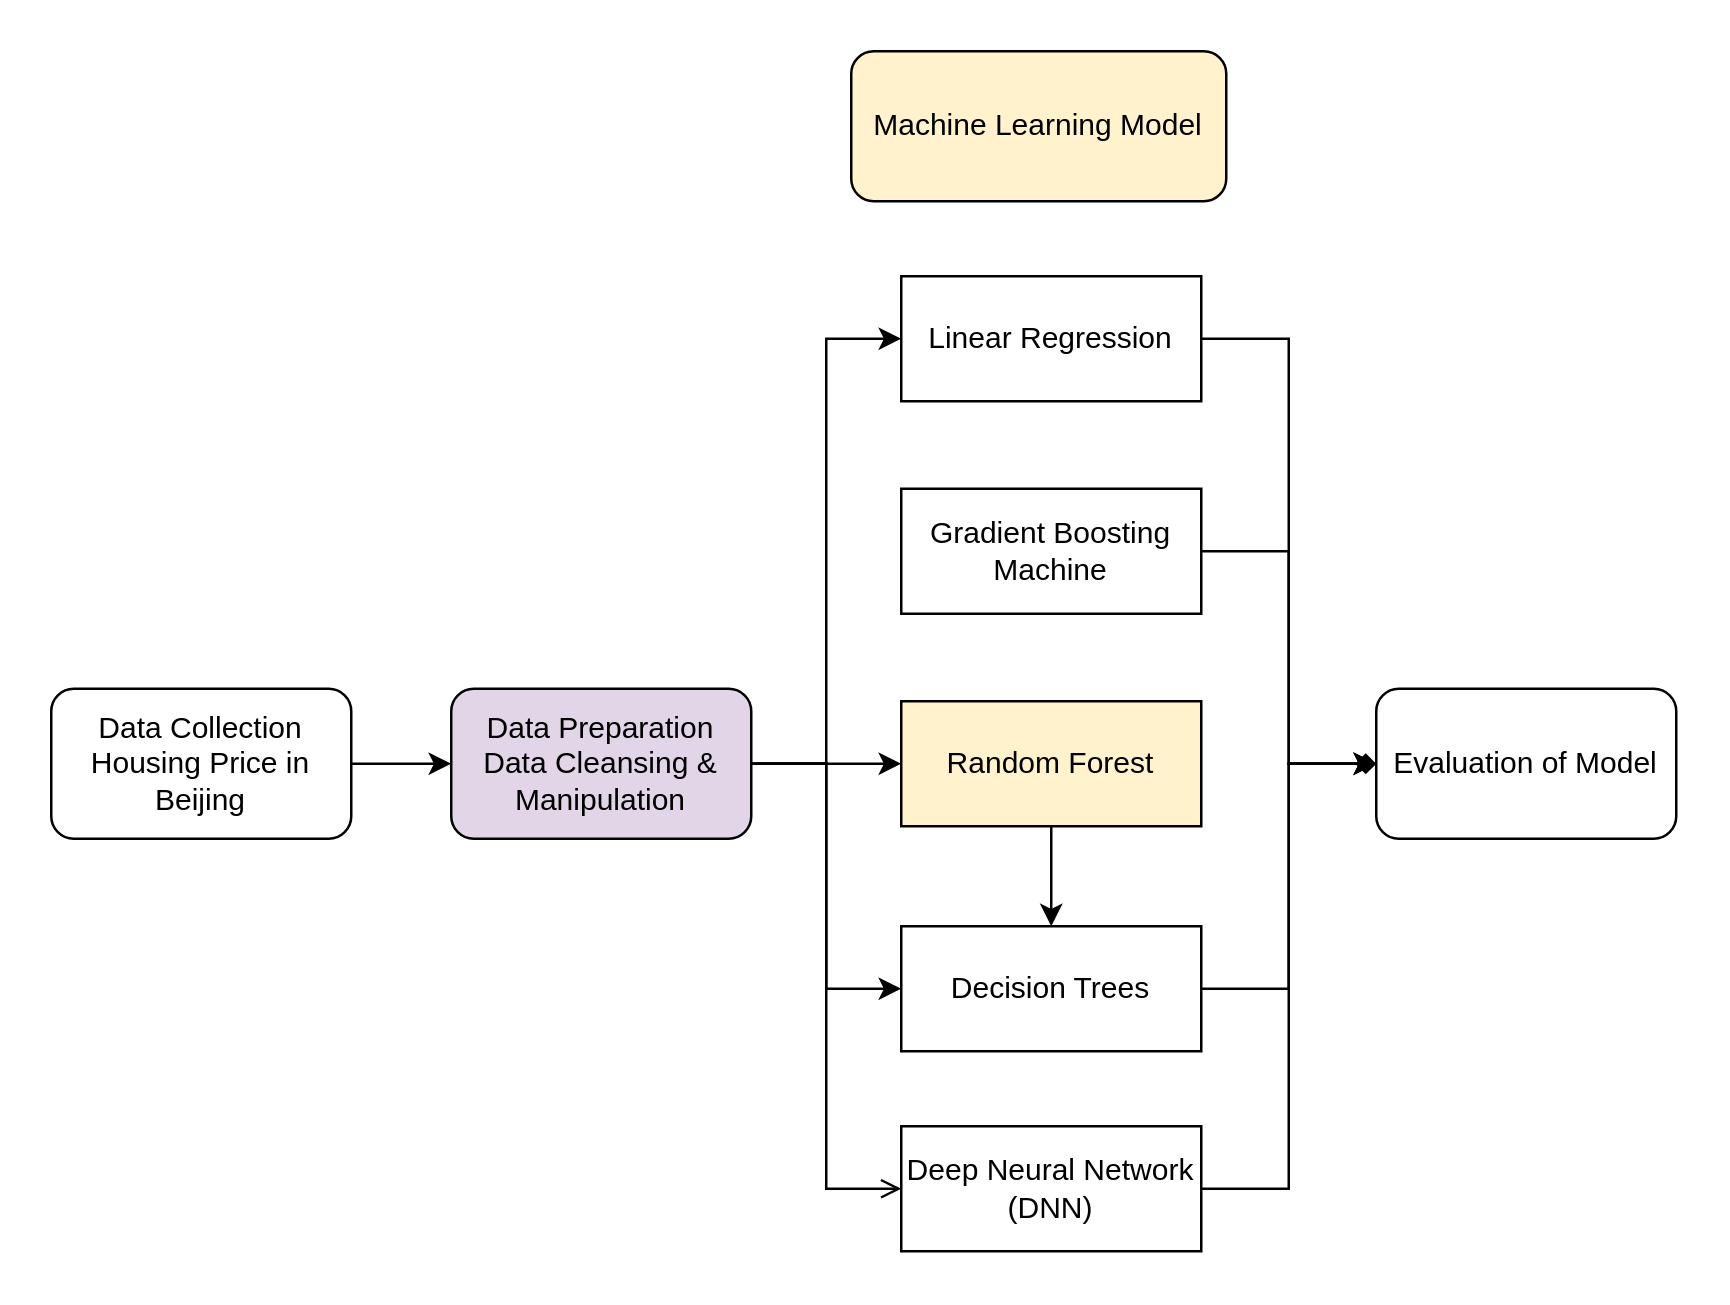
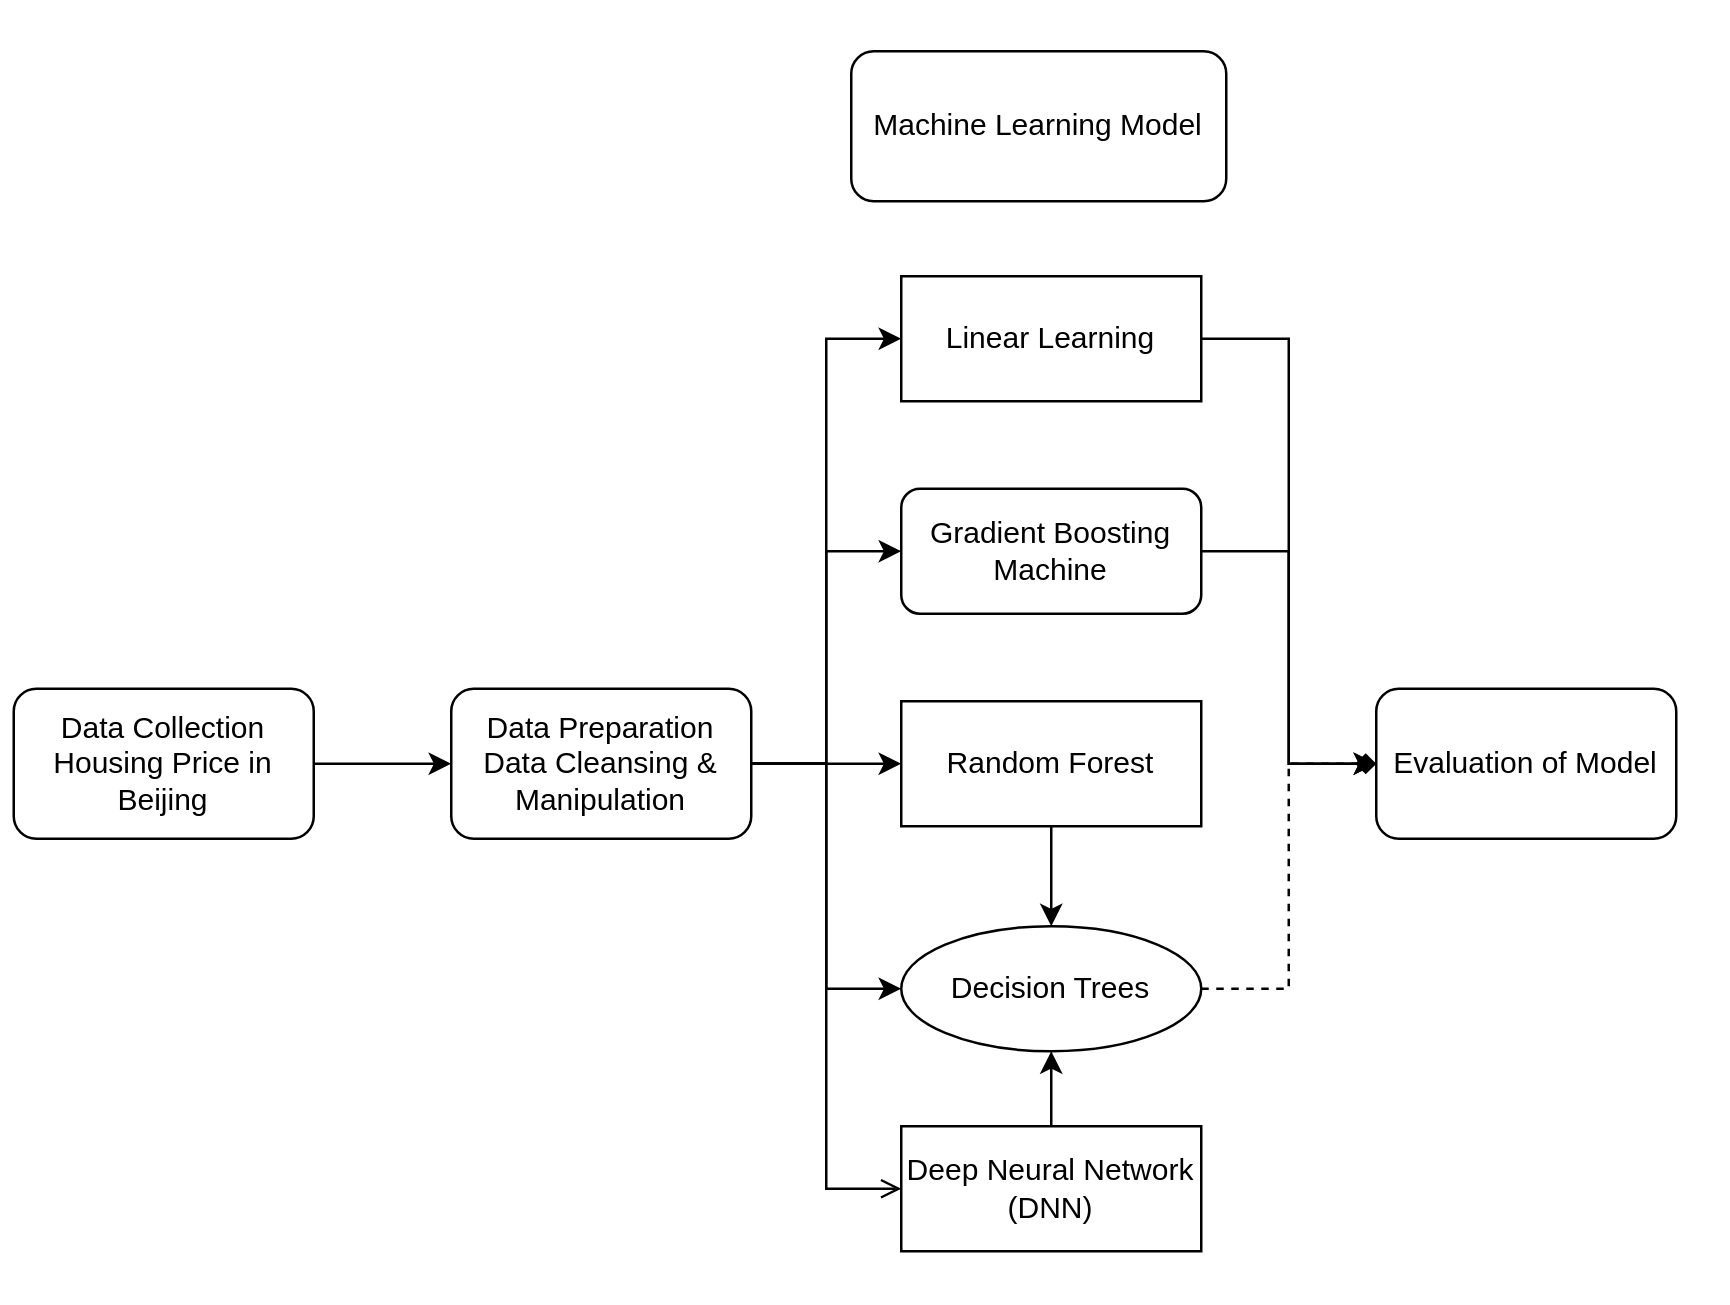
node "Machine Learning Model": fillcolor #fff2cc -> #ffffff
node "Linear Regression": label "Linear Regression" -> "Linear Learning"
edge "Data Preparation Data Cleansing & Manipulation" -> "Gradient Boosting Machine": added
node "Gradient Boosting Machine": shape rectangle -> rounded rectangle
node "Data Collection Housing Price in Beijing": moved (201, 764) -> (164, 764)
node "Data Preparation Data Cleansing & Manipulation": fillcolor #e1d5e7 -> #ffffff
node "Random Forest": fillcolor #fff2cc -> #ffffff
node "Decision Trees": shape rectangle -> ellipse
edge "Decision Trees" -> "Evaluation of Model": style solid -> dashed
edge "Deep Neural Network (DNN)" -> "Evaluation of Model": now "Deep Neural Network (DNN)" -> "Decision Trees"
